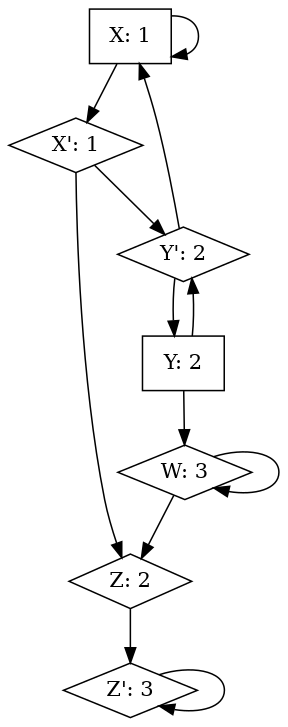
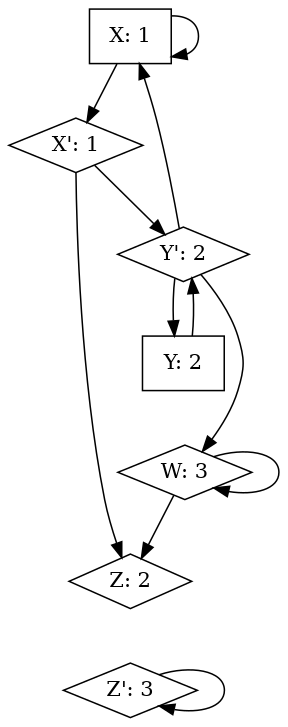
edge "Y: 2" -> "W: 3": now "Y': 2" -> "W: 3"
edge "Z: 2" -> "Z': 3": removed
